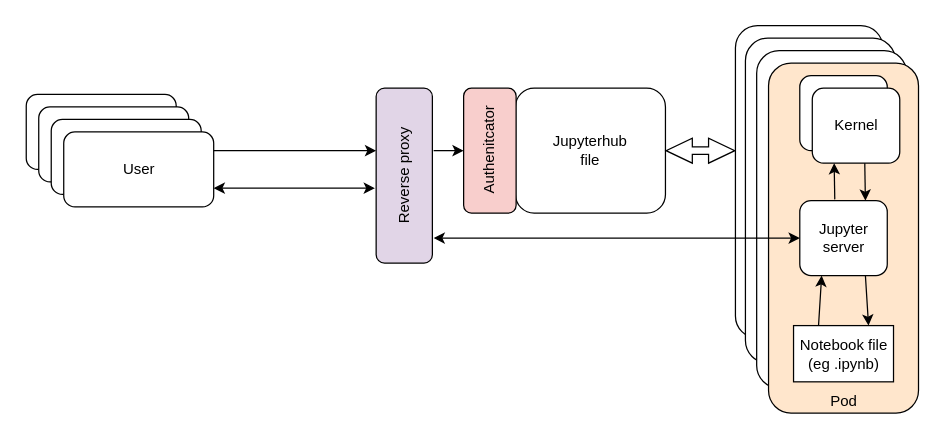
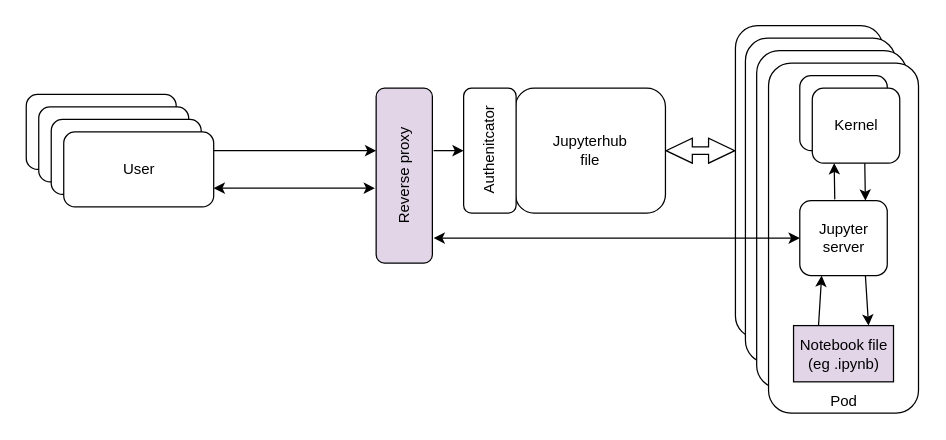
node "Authenitcator": fillcolor #f8cecc -> #ffffff
node "Notebook file (eg .ipynb)": fillcolor #ffffff -> #e1d5e7
node "Pod": fillcolor #ffe6cc -> #ffffff
